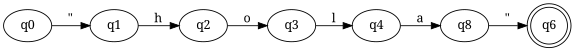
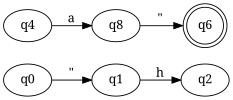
node "q3": removed
